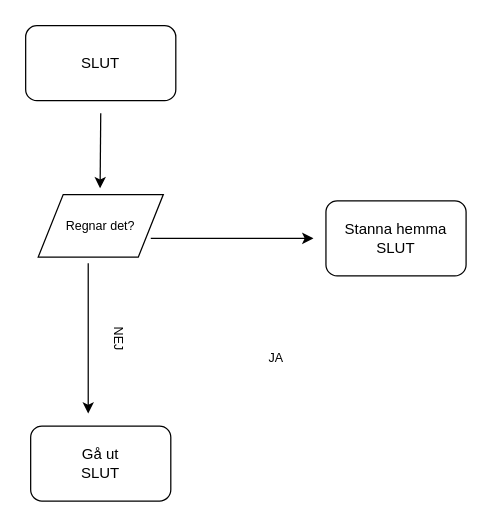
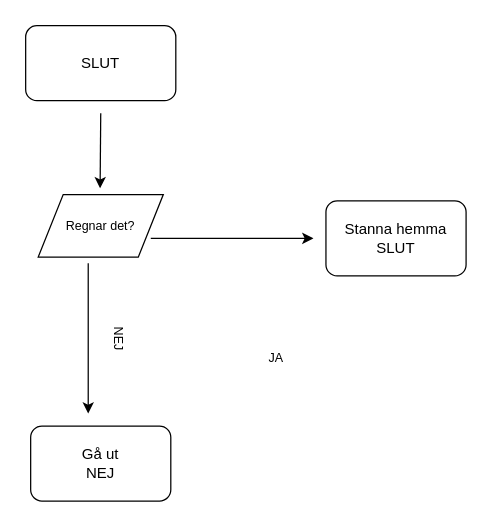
node "Gå ut SLUT": label "Gå ut SLUT" -> "Gå ut NEJ"
